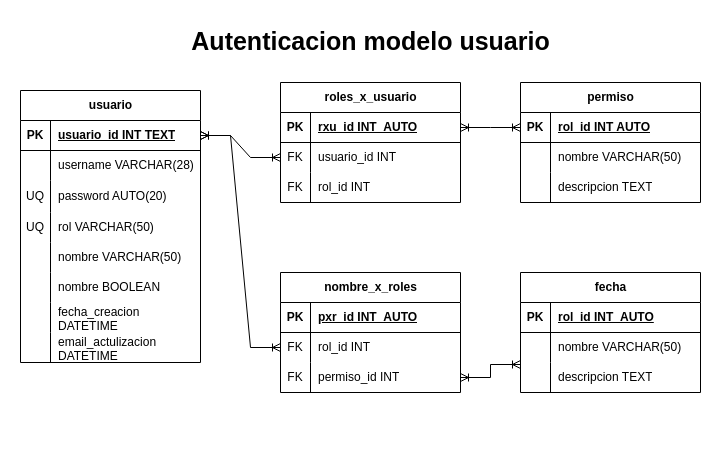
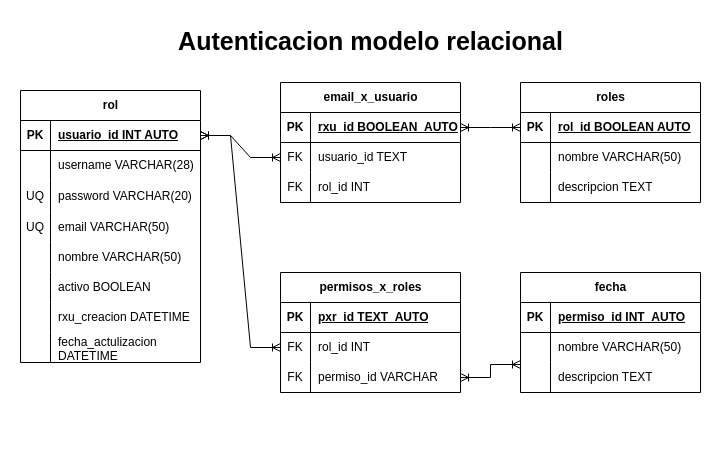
node "Autenticacion modelo usuario": label "Autenticacion modelo usuario" -> "Autenticacion modelo relacional"
node "roles_x_usuario": label "roles_x_usuario" -> "email_x_usuario"
node "permiso": label "permiso" -> "roles"
node "usuario": label "usuario" -> "rol"
node "rxu_id INT_AUTO": label "rxu_id INT_AUTO" -> "rxu_id BOOLEAN_AUTO"
node "rol_id INT AUTO": label "rol_id INT AUTO" -> "rol_id BOOLEAN AUTO"
node "usuario_id INT TEXT": label "usuario_id INT TEXT" -> "usuario_id INT AUTO"
node "usuario_id INT": label "usuario_id INT" -> "usuario_id TEXT"
node "password AUTO(20)": label "password AUTO(20)" -> "password VARCHAR(20)"
node "rol VARCHAR(50)": label "rol VARCHAR(50)" -> "email VARCHAR(50)"
node "nombre BOOLEAN": label "nombre BOOLEAN" -> "activo BOOLEAN"
node "nombre_x_roles": label "nombre_x_roles" -> "permisos_x_roles"
node "fecha_creacion DATETIME": label "fecha_creacion DATETIME" -> "rxu_creacion DATETIME"
node "pxr_id INT_AUTO": label "pxr_id INT_AUTO" -> "pxr_id TEXT_AUTO"
node "rol_id INT_AUTO": label "rol_id INT_AUTO" -> "permiso_id INT_AUTO"
node "email_actulizacion DATETIME": label "email_actulizacion DATETIME" -> "fecha_actulizacion DATETIME"
node "permiso_id INT": label "permiso_id INT" -> "permiso_id VARCHAR"
